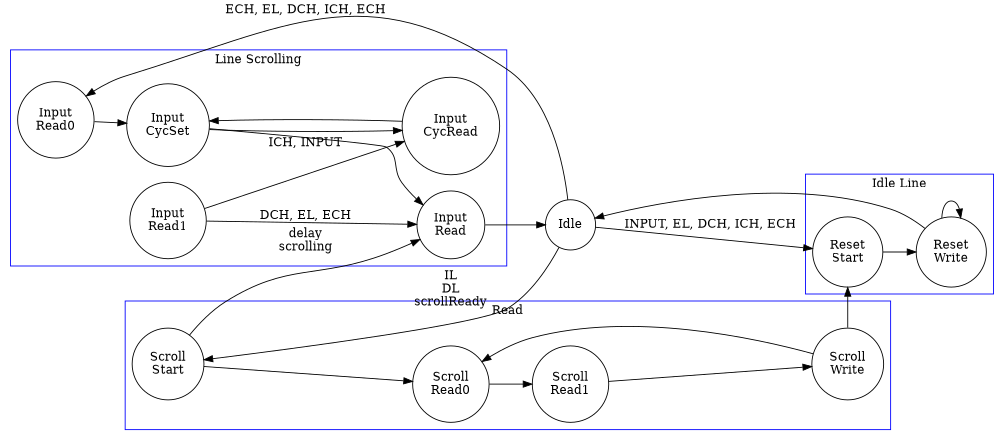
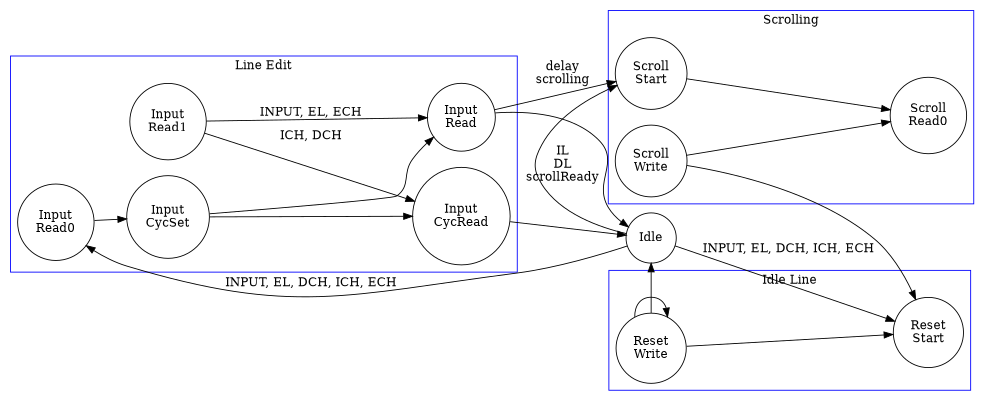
edge "Idle" -> "Input Read0": label "ECH, EL, DCH, ICH, ECH" -> "INPUT, EL, DCH, ICH, ECH"
cluster "Line Scrolling": label "Line Scrolling" -> "Line Edit"
edge "Input CycRead" -> "Input CycSet": now "Input CycRead" -> "Idle"
edge "Input Read1" -> "Input CycRead": label "ICH, INPUT" -> "ICH, DCH"
edge "Input Read1" -> "Input Read": label "DCH, EL, ECH" -> "INPUT, EL, ECH"
edge "Reset Start" -> "Reset Write": reversed
edge "Scroll Start" -> "Input Read": reversed
cluster "Read": label "Read" -> "Scrolling"
node "Scroll Read1": removed
